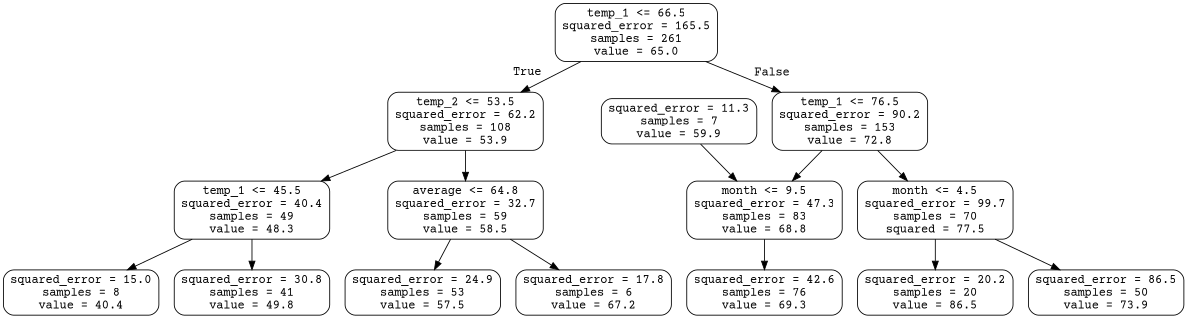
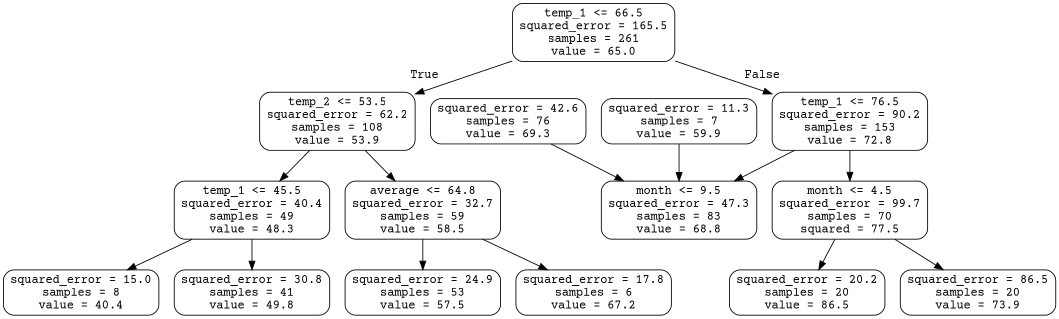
edge "month <= 9.5 squared_error = 47.3 samples = 83 value = 68.8" -> "squared_error = 42.6 samples = 76 value = 69.3": reversed
node "squared_error = 86.5 samples = 50 value = 73.9": label "squared_error = 86.5 samples = 50 value = 73.9" -> "squared_error = 86.5 samples = 20 value = 73.9"
